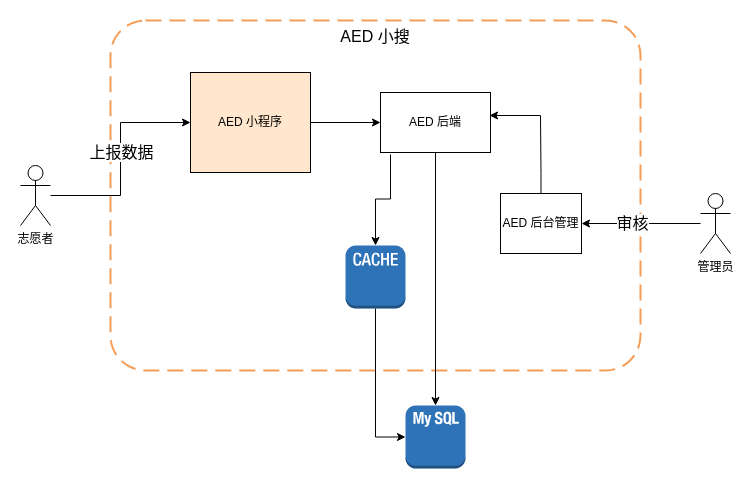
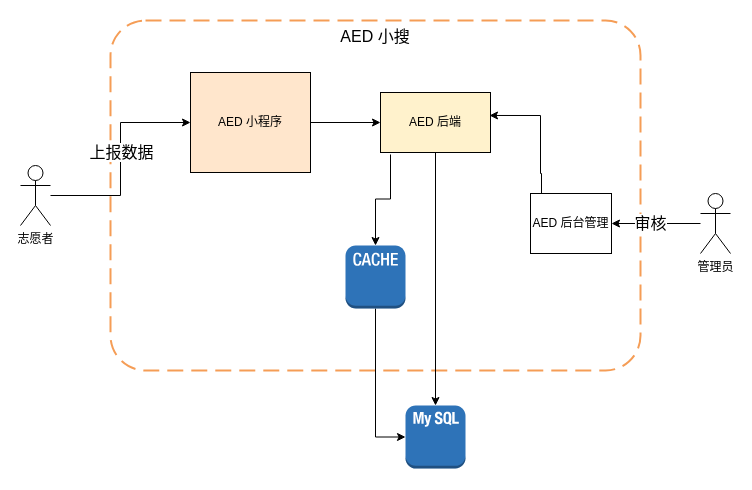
node "AED 后端": fillcolor #ffffff -> #fff2cc
node "AED 后台管理": moved (541, 224) -> (571, 224)
